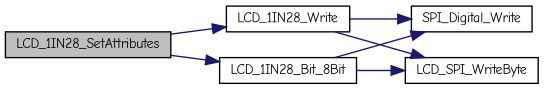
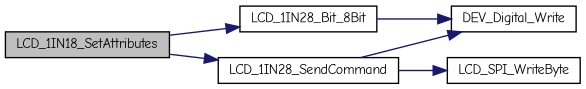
node "LCD_1IN28_Write": label "LCD_1IN28_Write" -> "LCD_1IN28_SendCommand"
node "SPI_Digital_Write": label "SPI_Digital_Write" -> "DEV_Digital_Write"
node "LCD_1IN28_SetAttributes": label "LCD_1IN28_SetAttributes" -> "LCD_1IN18_SetAttributes"
edge "LCD_1IN28_Bit_8Bit" -> "LCD_SPI_WriteByte": removed
